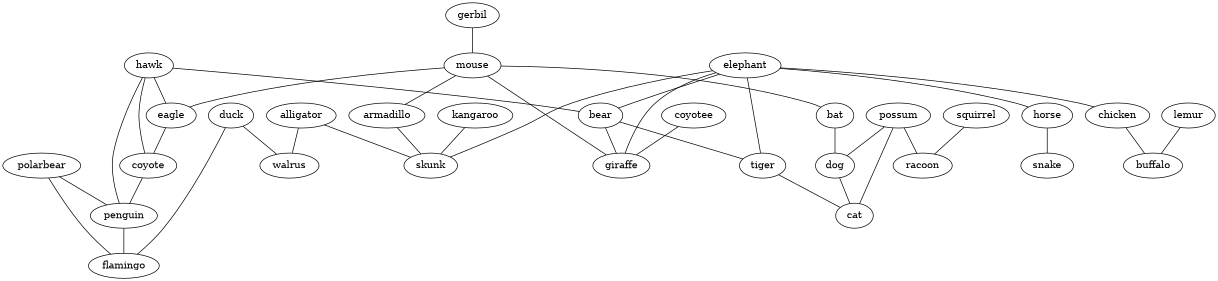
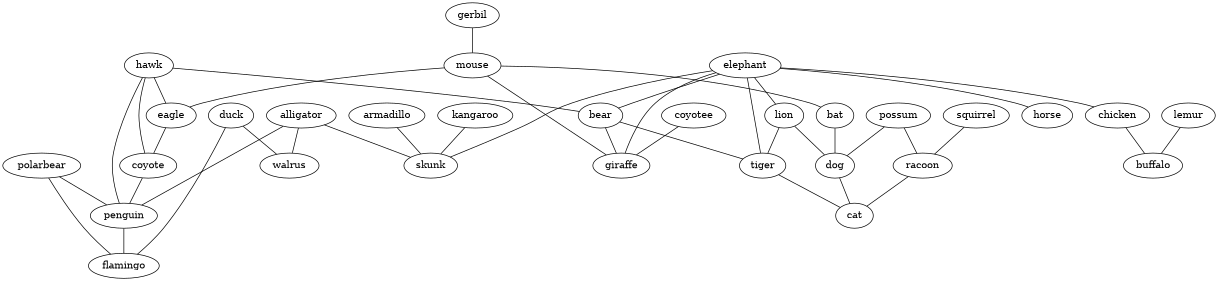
edge "mouse" -- "armadillo": removed
node "lion": added
edge "alligator" -- "penguin": added
edge "possum" -- "cat": now "racoon" -- "cat"
node "snake": removed
